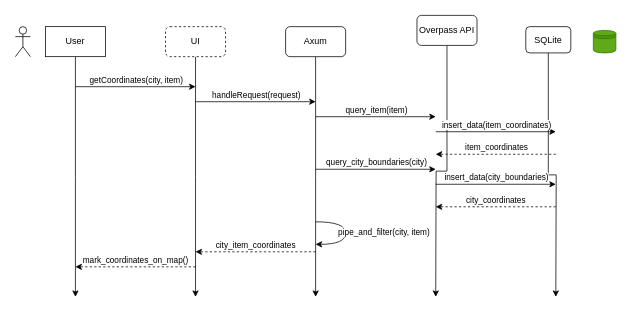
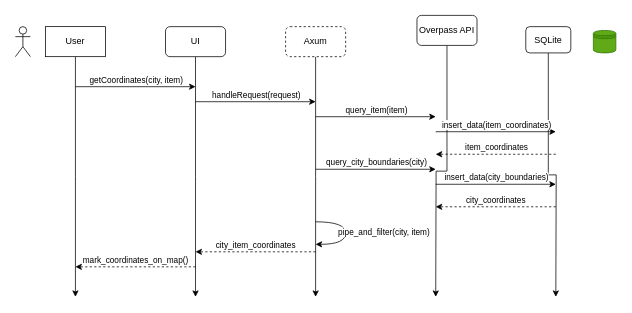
node "UI": style dashed -> solid
node "Axum": style solid -> dashed
